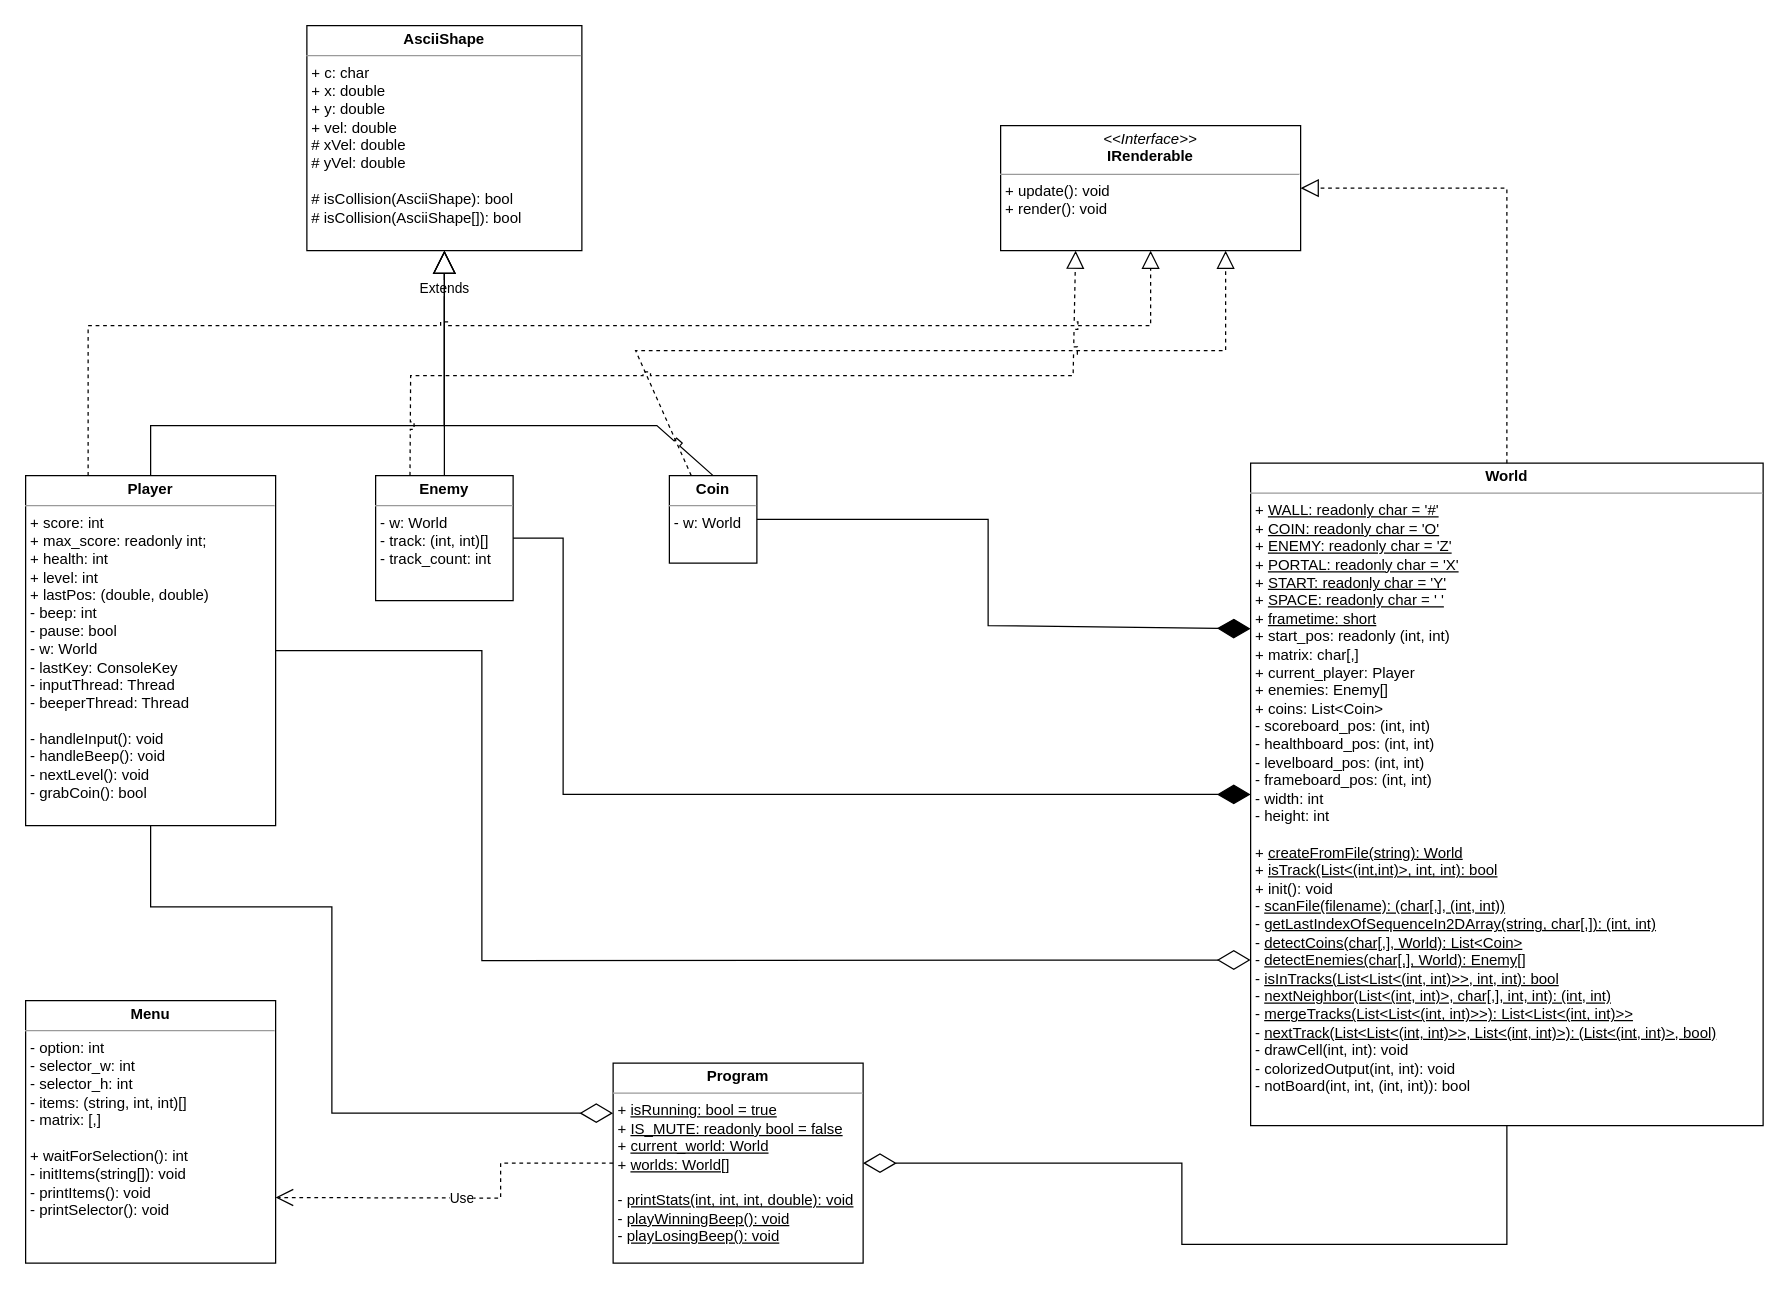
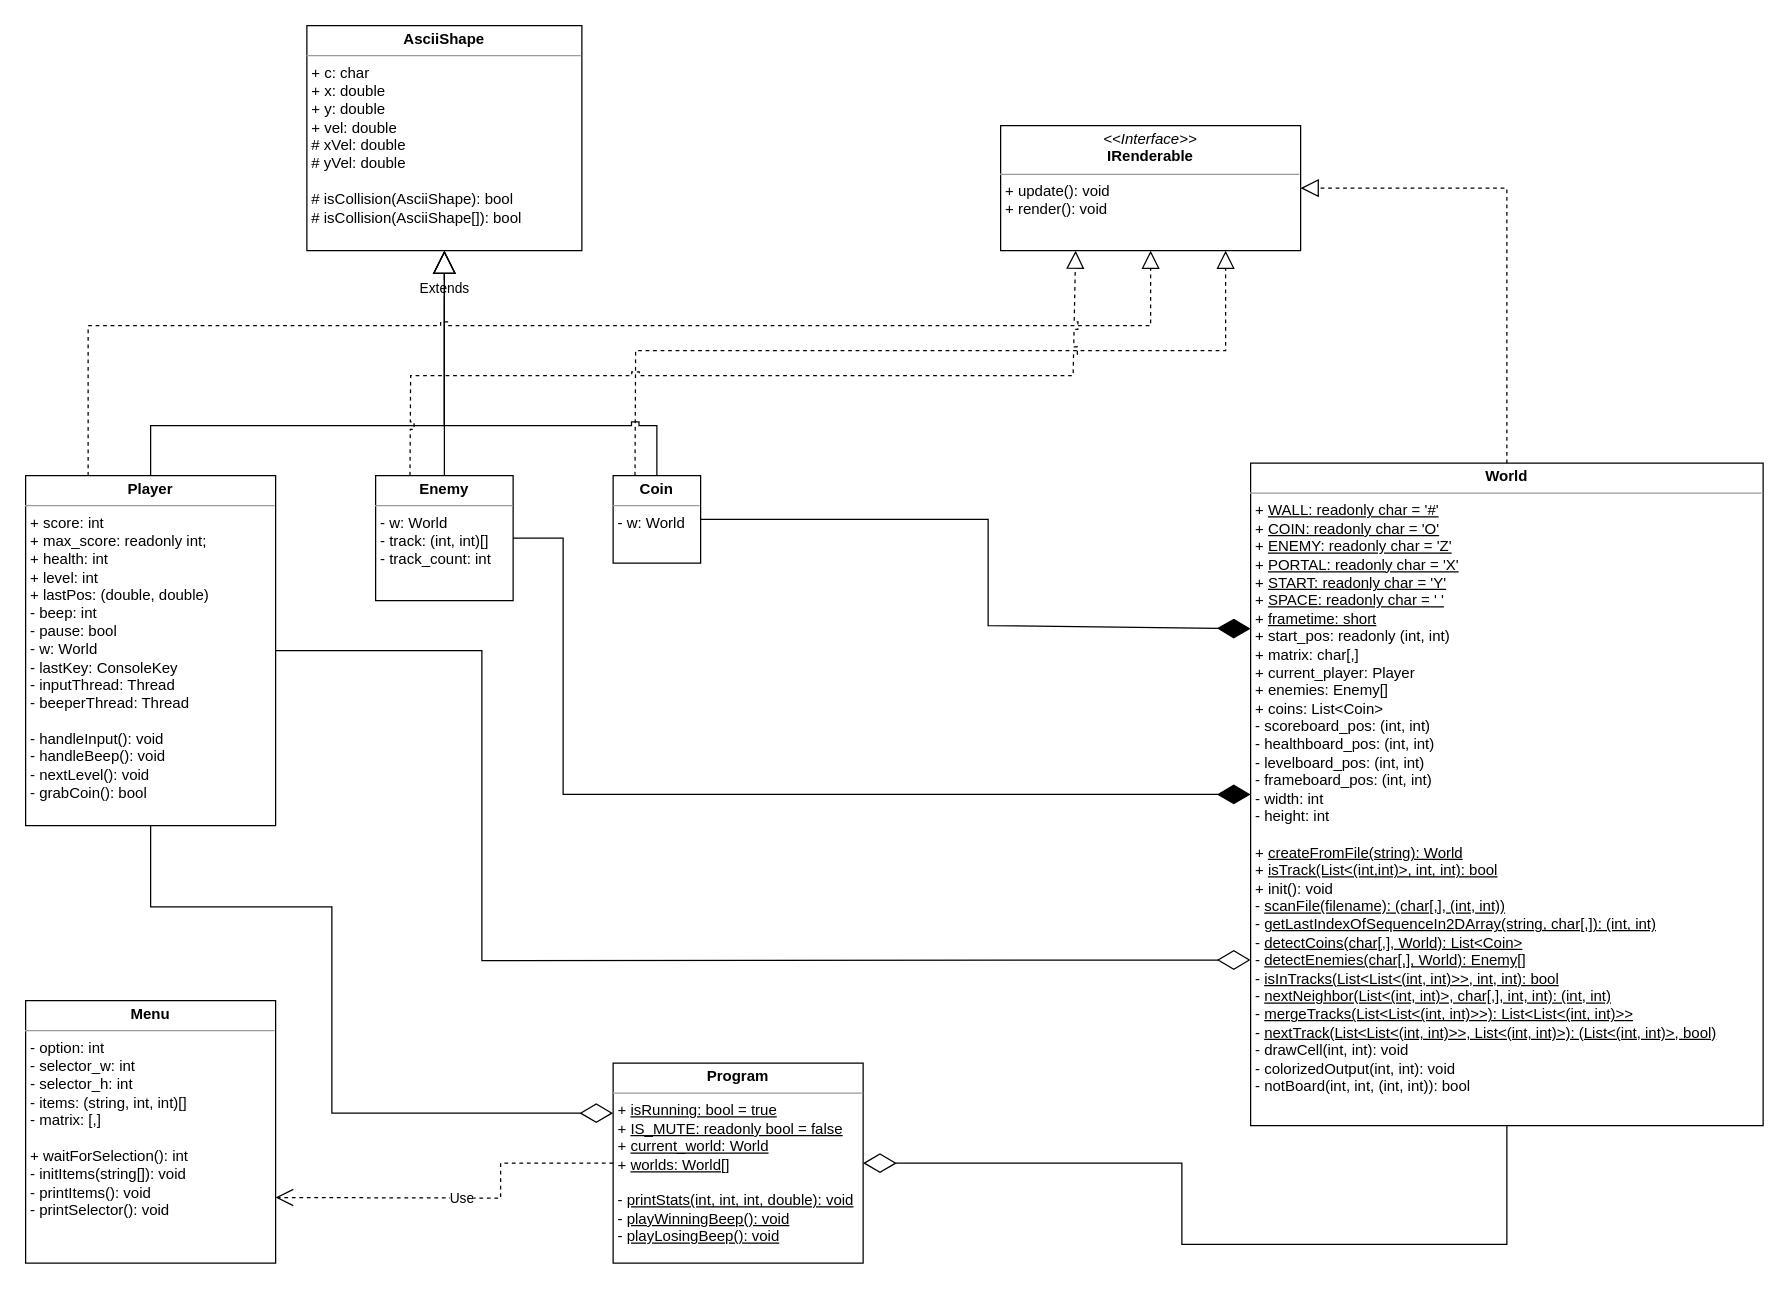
node "Coin - w: World": moved (713, 519) -> (657, 519)
